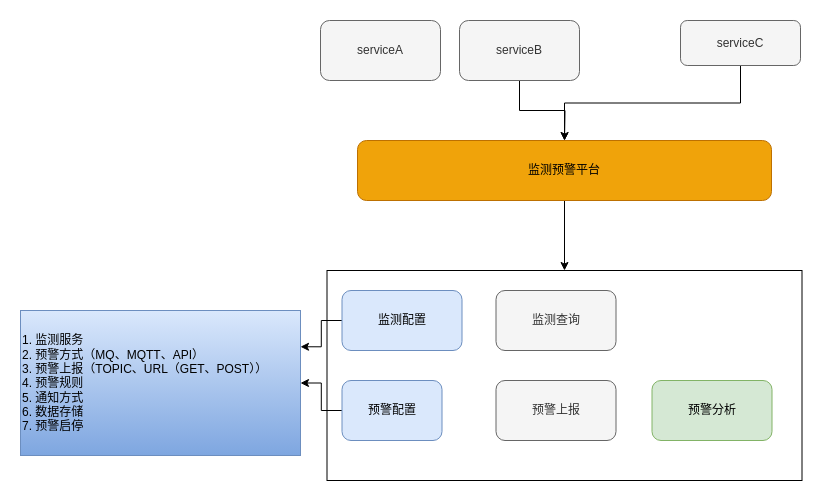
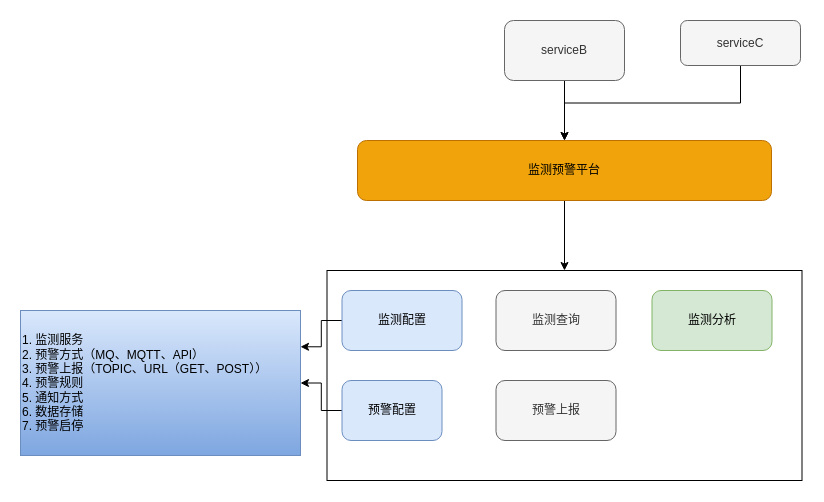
node "serviceA": removed
node "serviceB": moved (520, 51) -> (565, 51)
edge "serviceC" -> "监测预警平台": arrowhead open -> classic
node "监测分析": added
node "预警分析": removed
